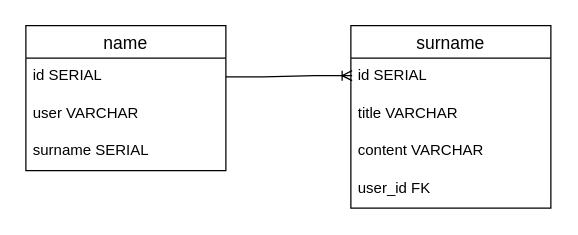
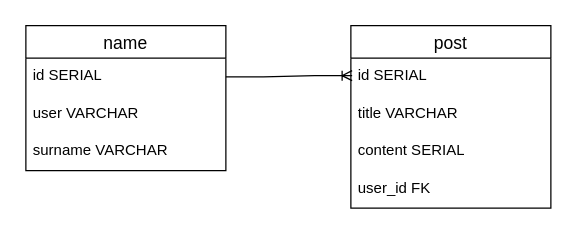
node "surname": label "surname" -> "post"
node "surname SERIAL": label "surname SERIAL" -> "surname VARCHAR"
node "content VARCHAR": label "content VARCHAR" -> "content SERIAL"
